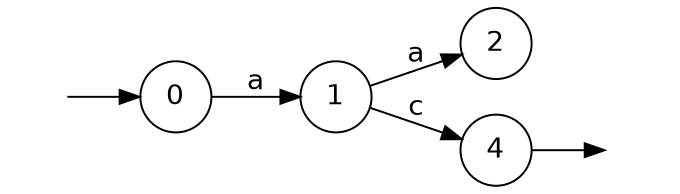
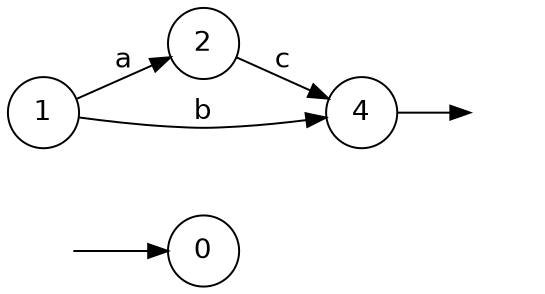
edge "2" -> "4": added, label "c"
edge "0" -> "1": removed, label "a"
edge "1" -> "4": label "c" -> "b"
